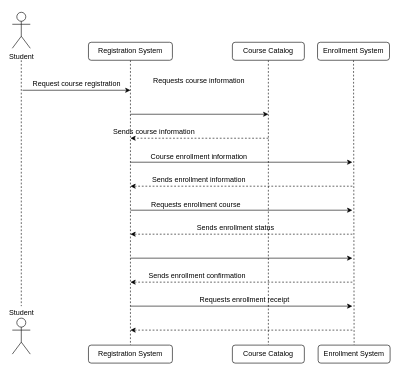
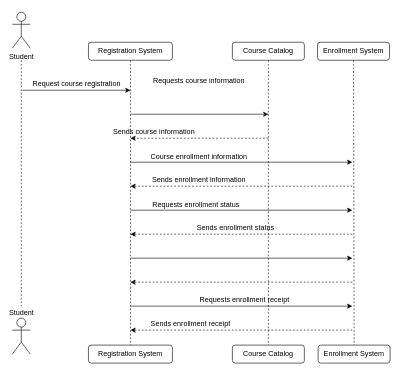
node "Requests enrollment course": label "Requests enrollment course" -> "Requests enrollment status"
node "Sends enrollment confirmation": removed
node "Sends enrollment receipt": added
